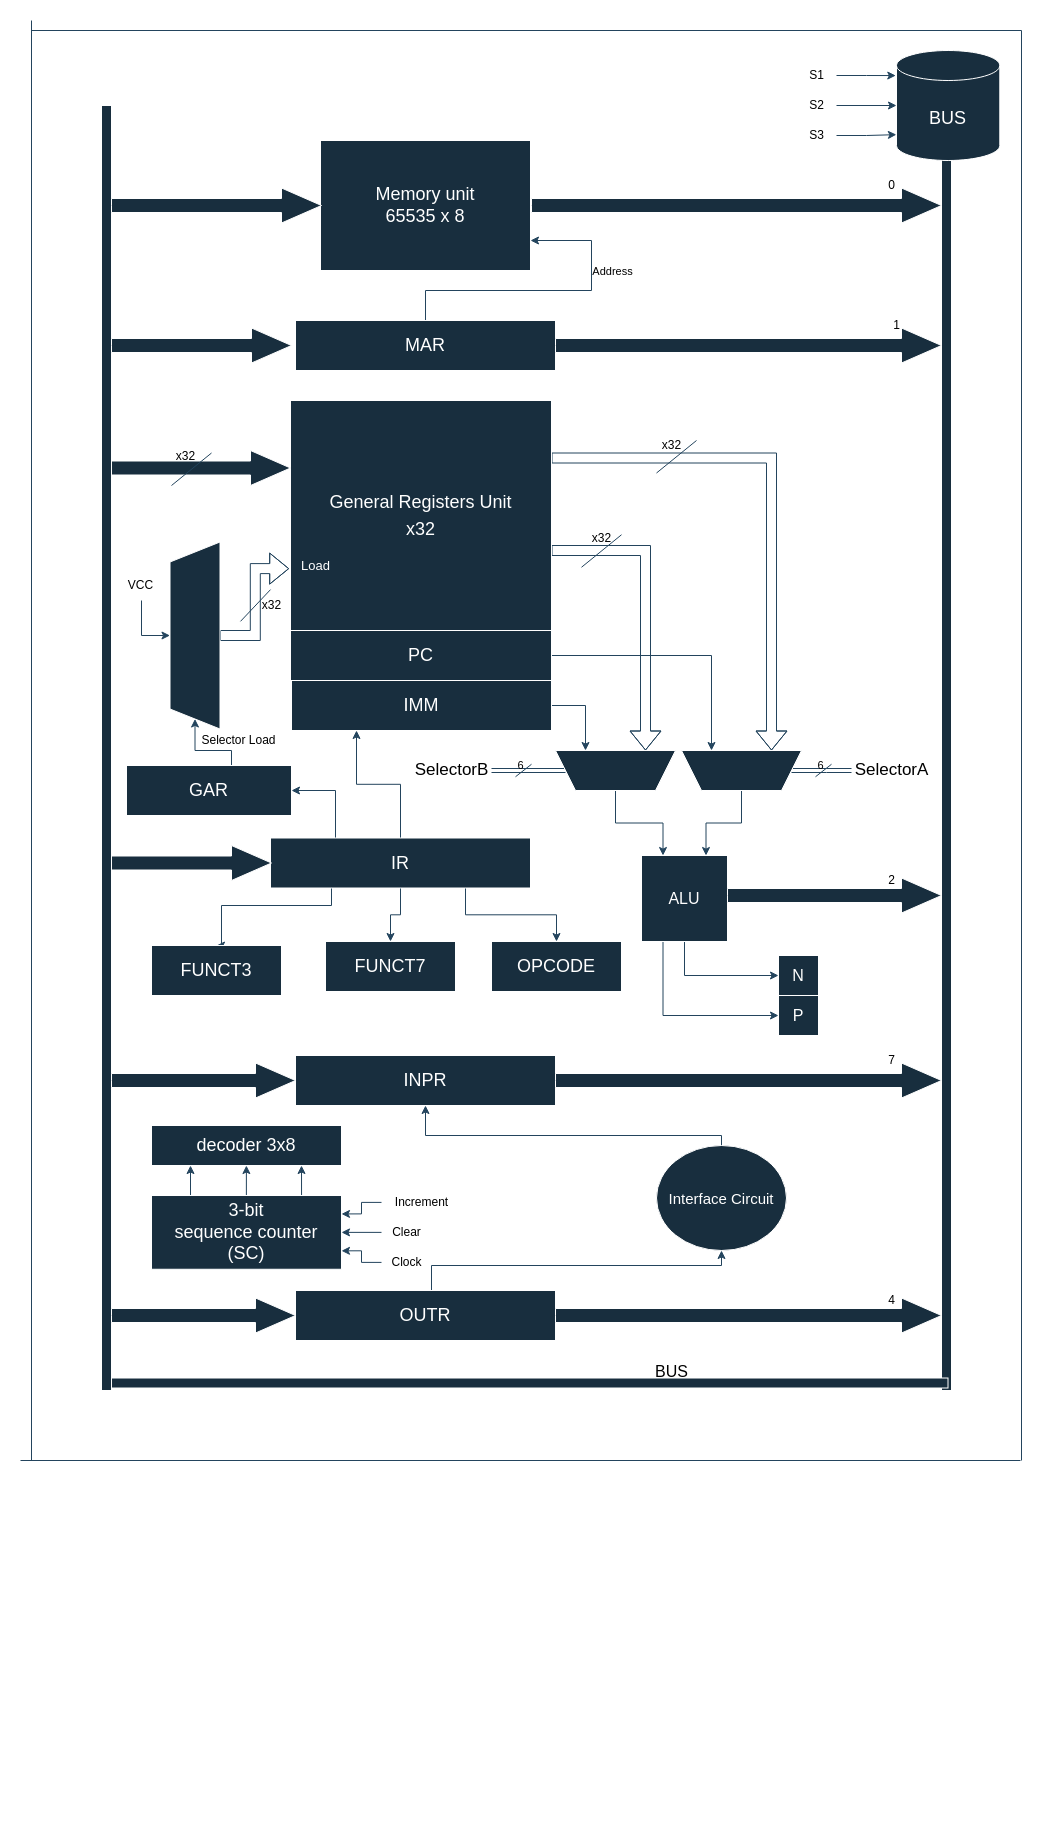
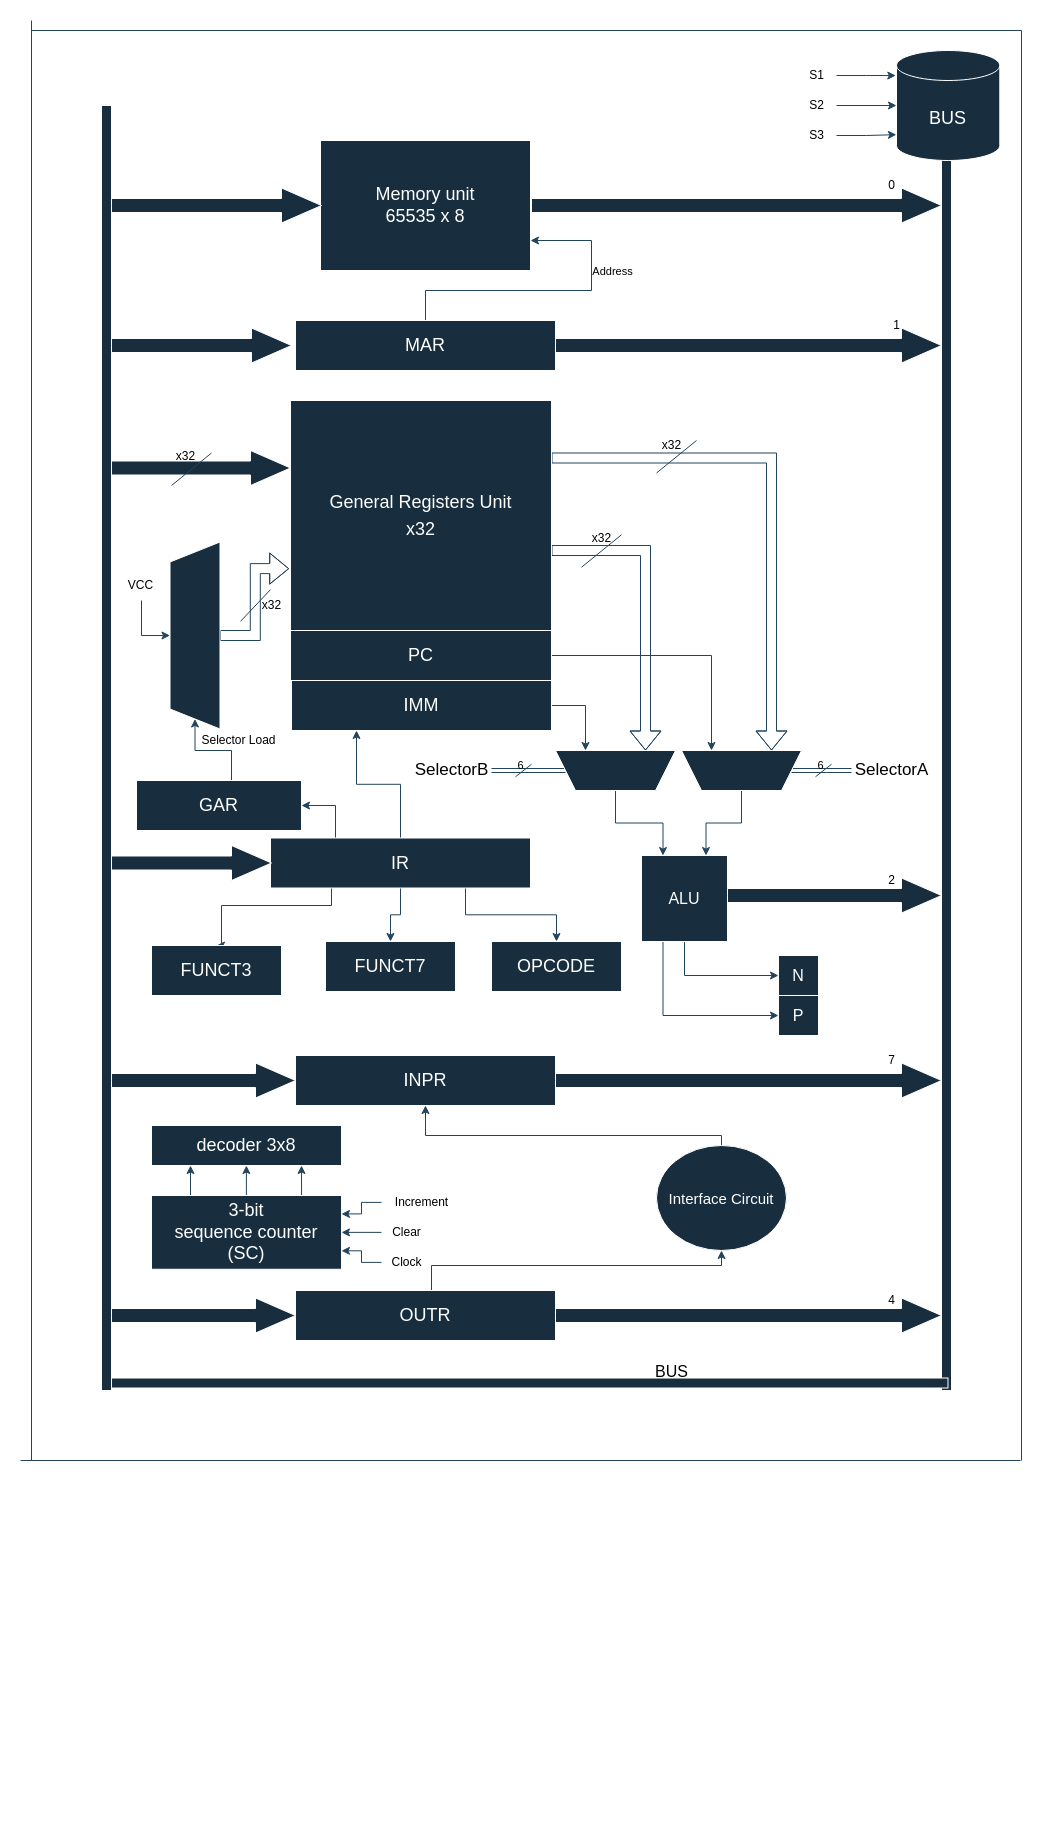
node "Load": removed
node "GAR": moved (209, 791) -> (219, 806)
